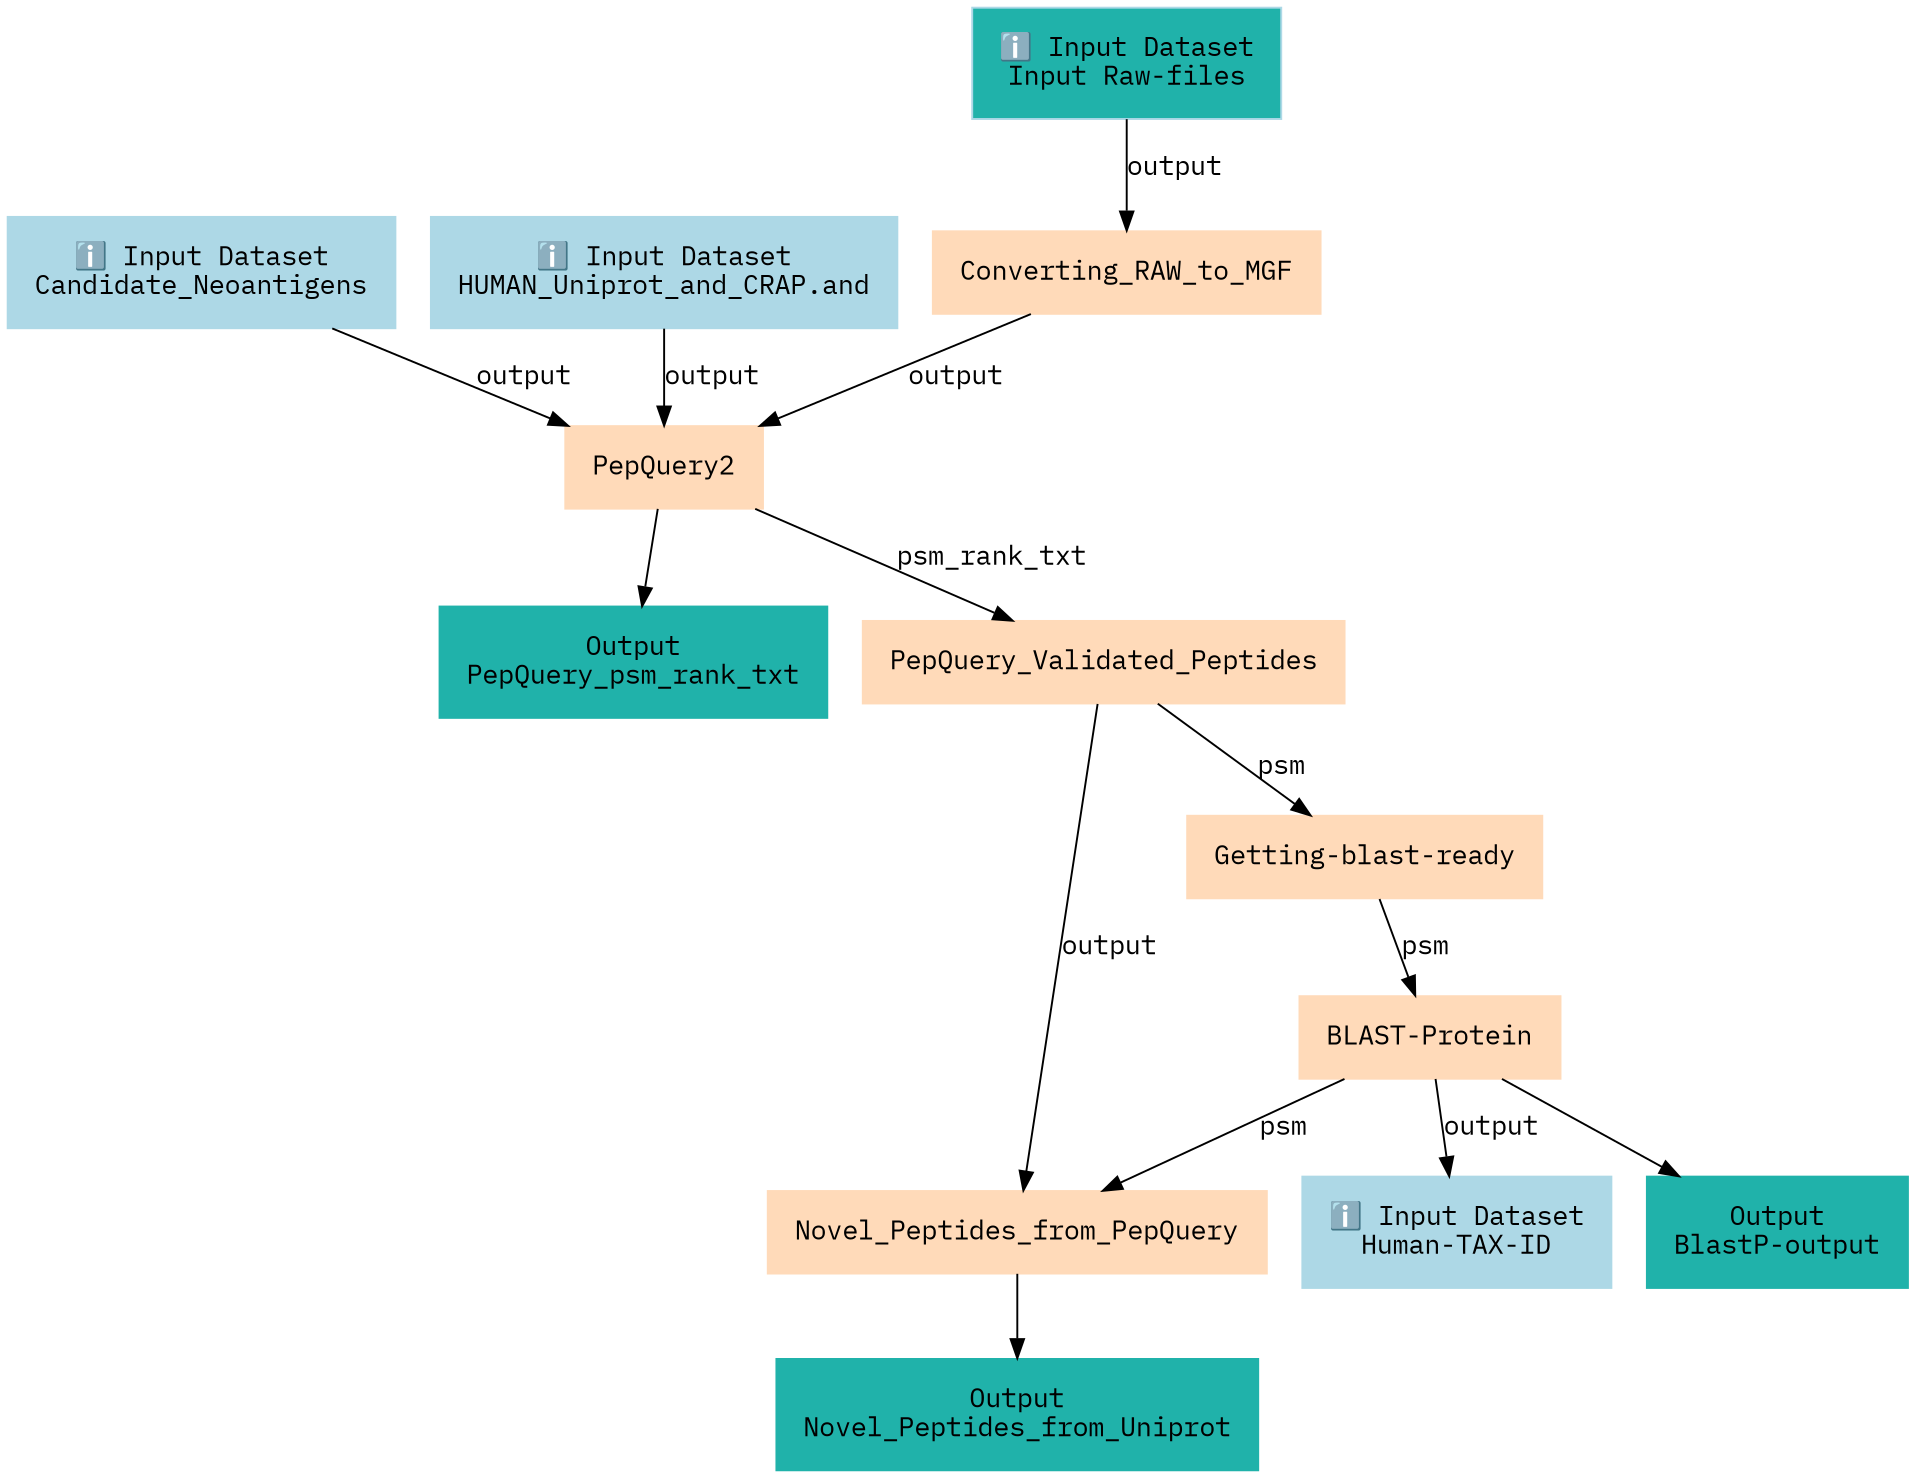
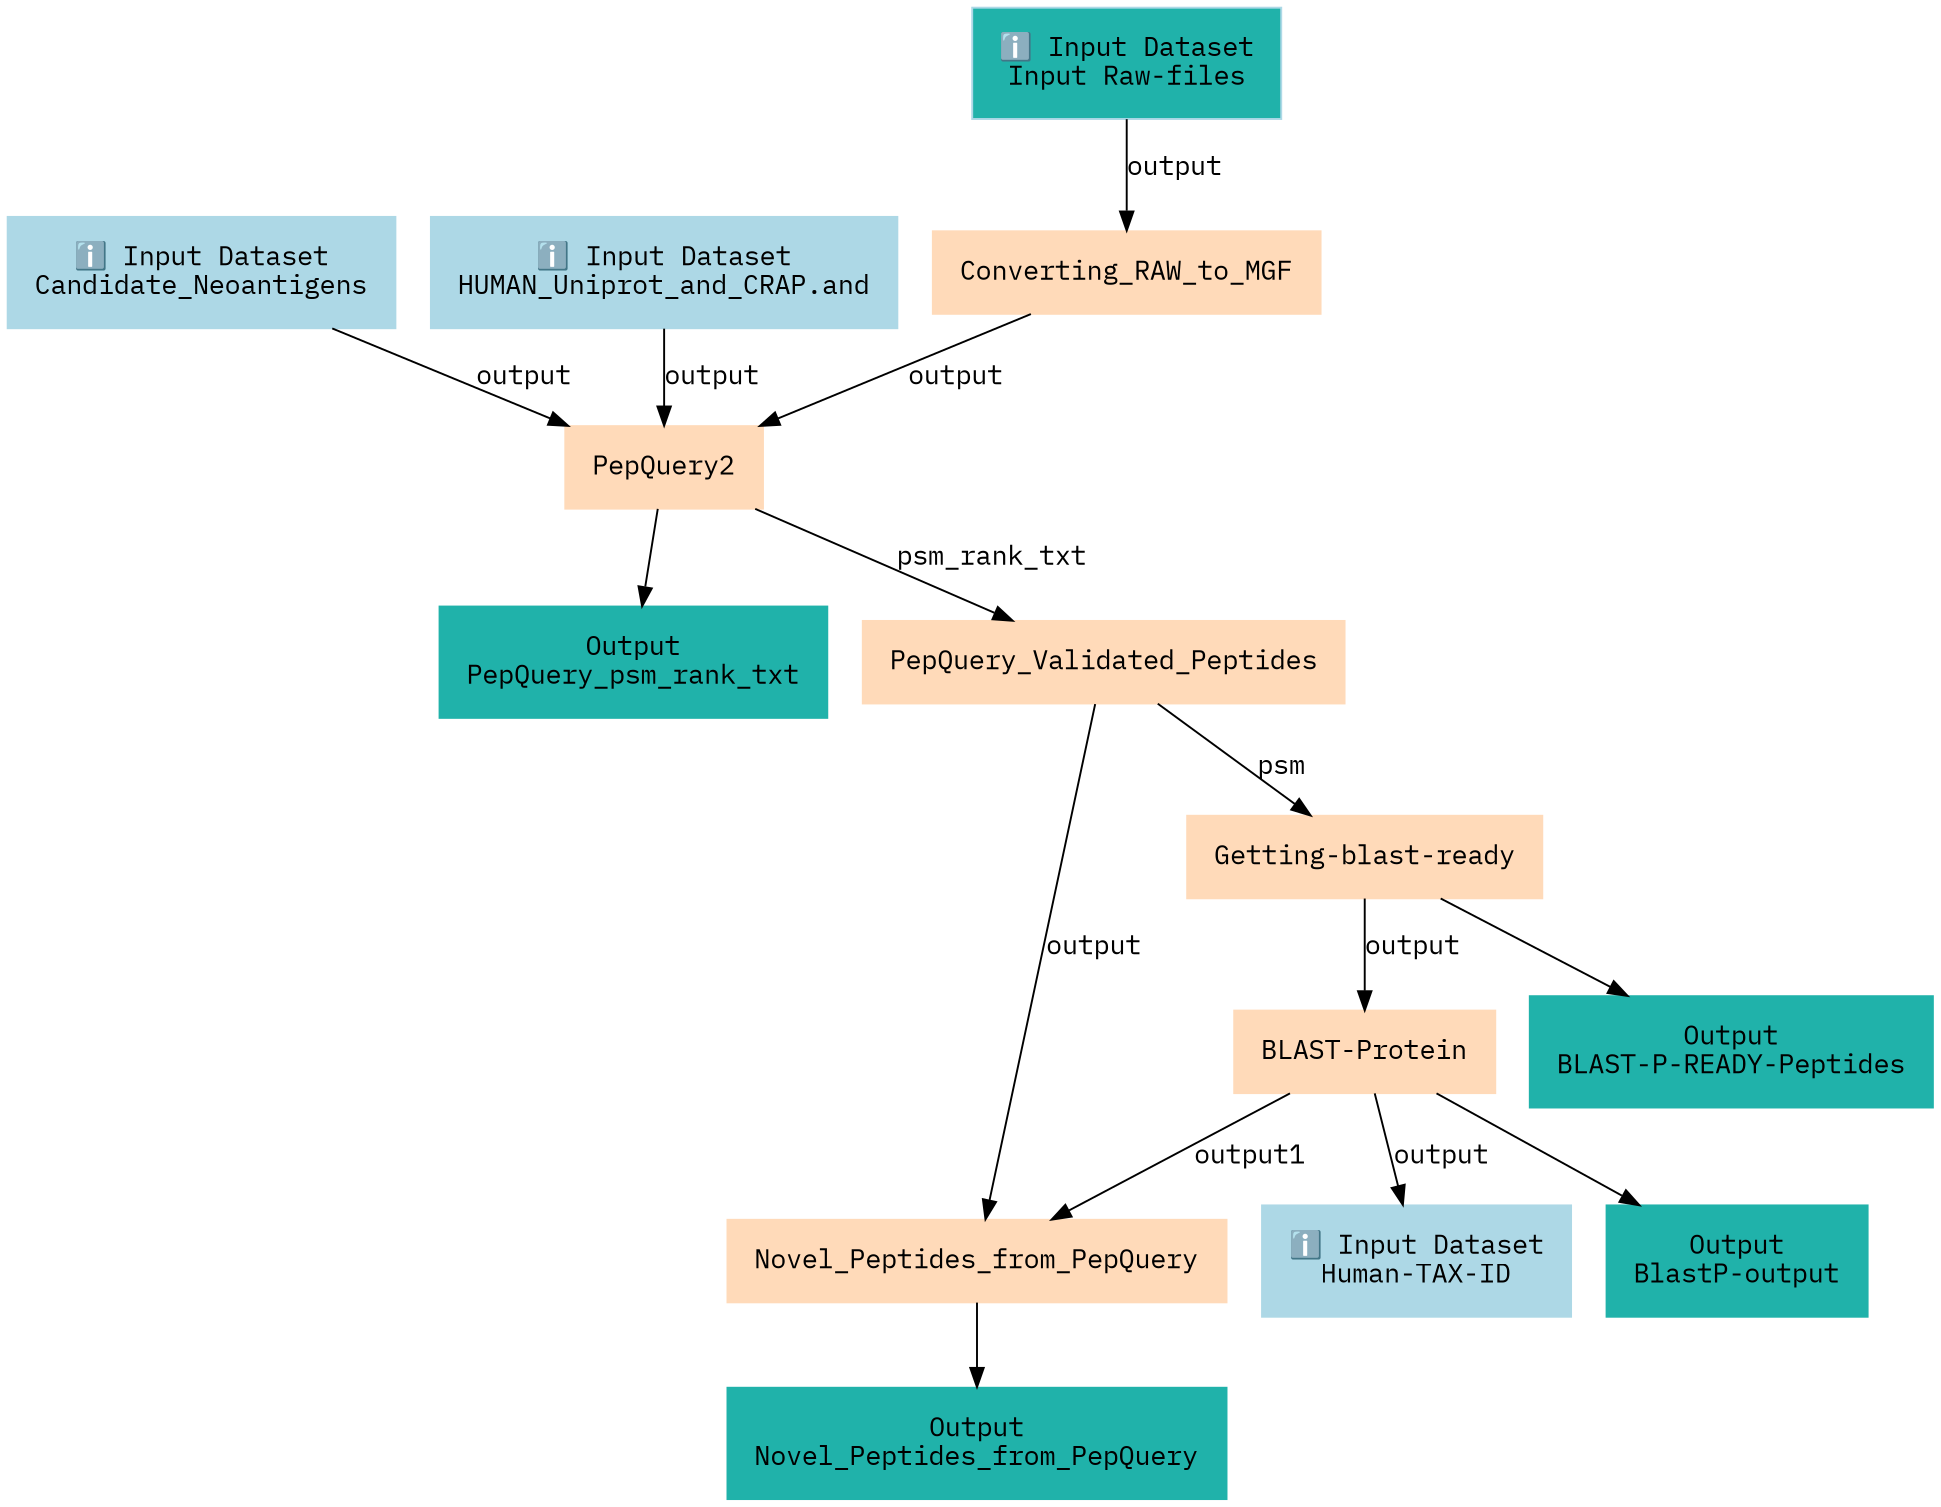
edge "Getting-blast-ready" -> "BLAST-Protein": label "psm" -> "output"
node "Output BLAST-P-READY-Peptides": added
edge "BLAST-Protein" -> "Novel_Peptides_from_PepQuery": label "psm" -> "output1"
node "Output Novel_Peptides_from_Uniprot": label "Output Novel_Peptides_from_Uniprot" -> "Output Novel_Peptides_from_PepQuery"
